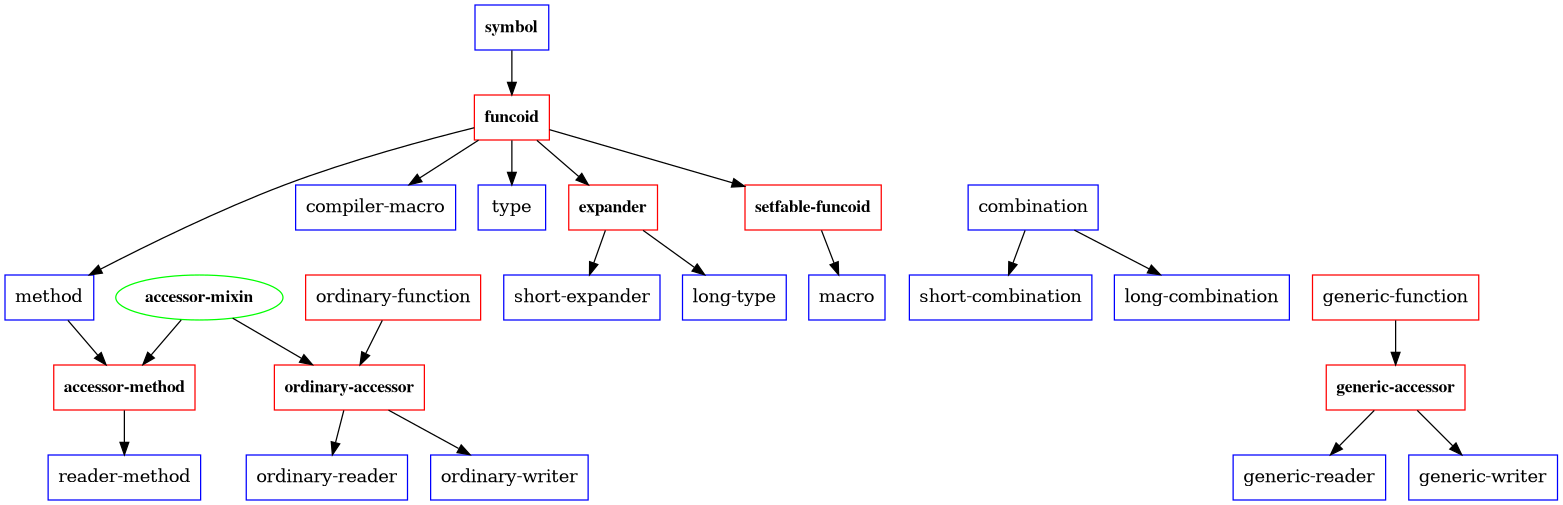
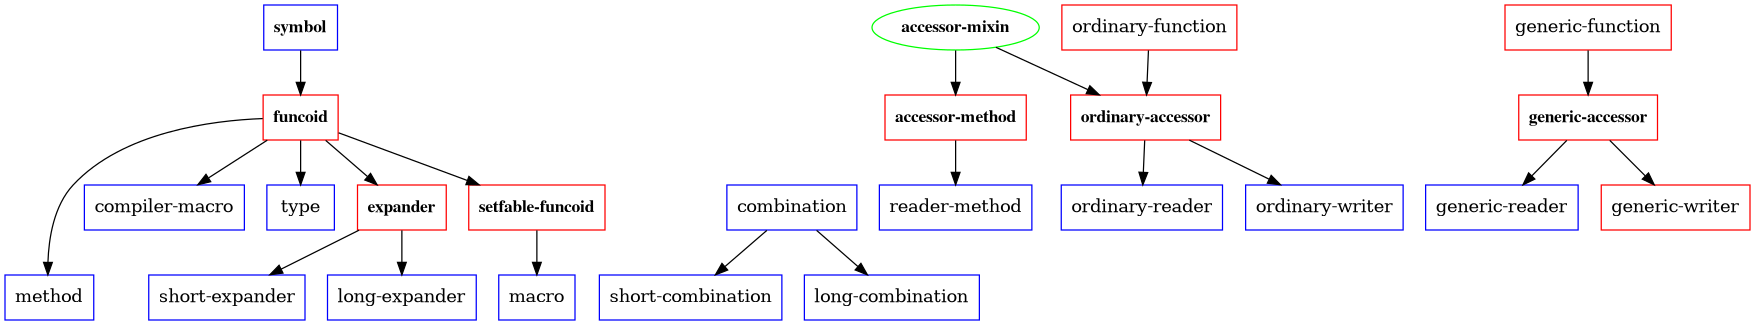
node "long-type": label "long-type" -> "long-expander"
edge "method" -> "accessor-method": removed
node "generic-writer": color blue -> red
